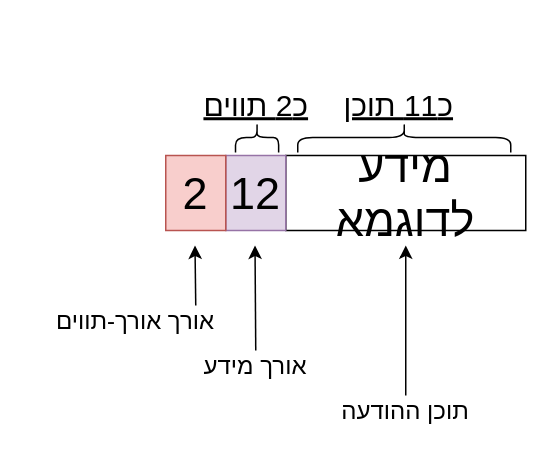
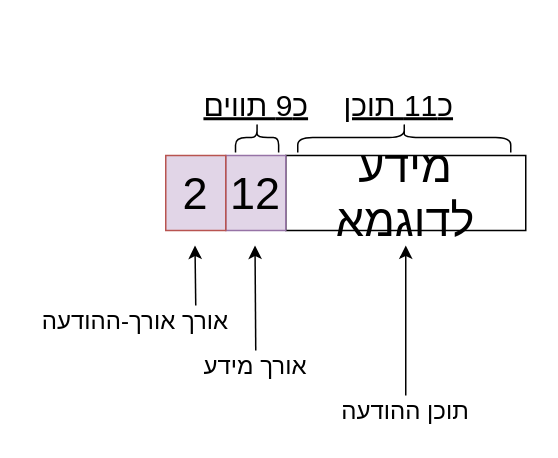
node "כ2 תווים": label "כ2 תווים" -> "כ9 תווים"
node "2": fillcolor #f8cecc -> #e1d5e7
node "אורך אורך-תווים": label "אורך אורך-תווים" -> "אורך אורך-ההודעה"
